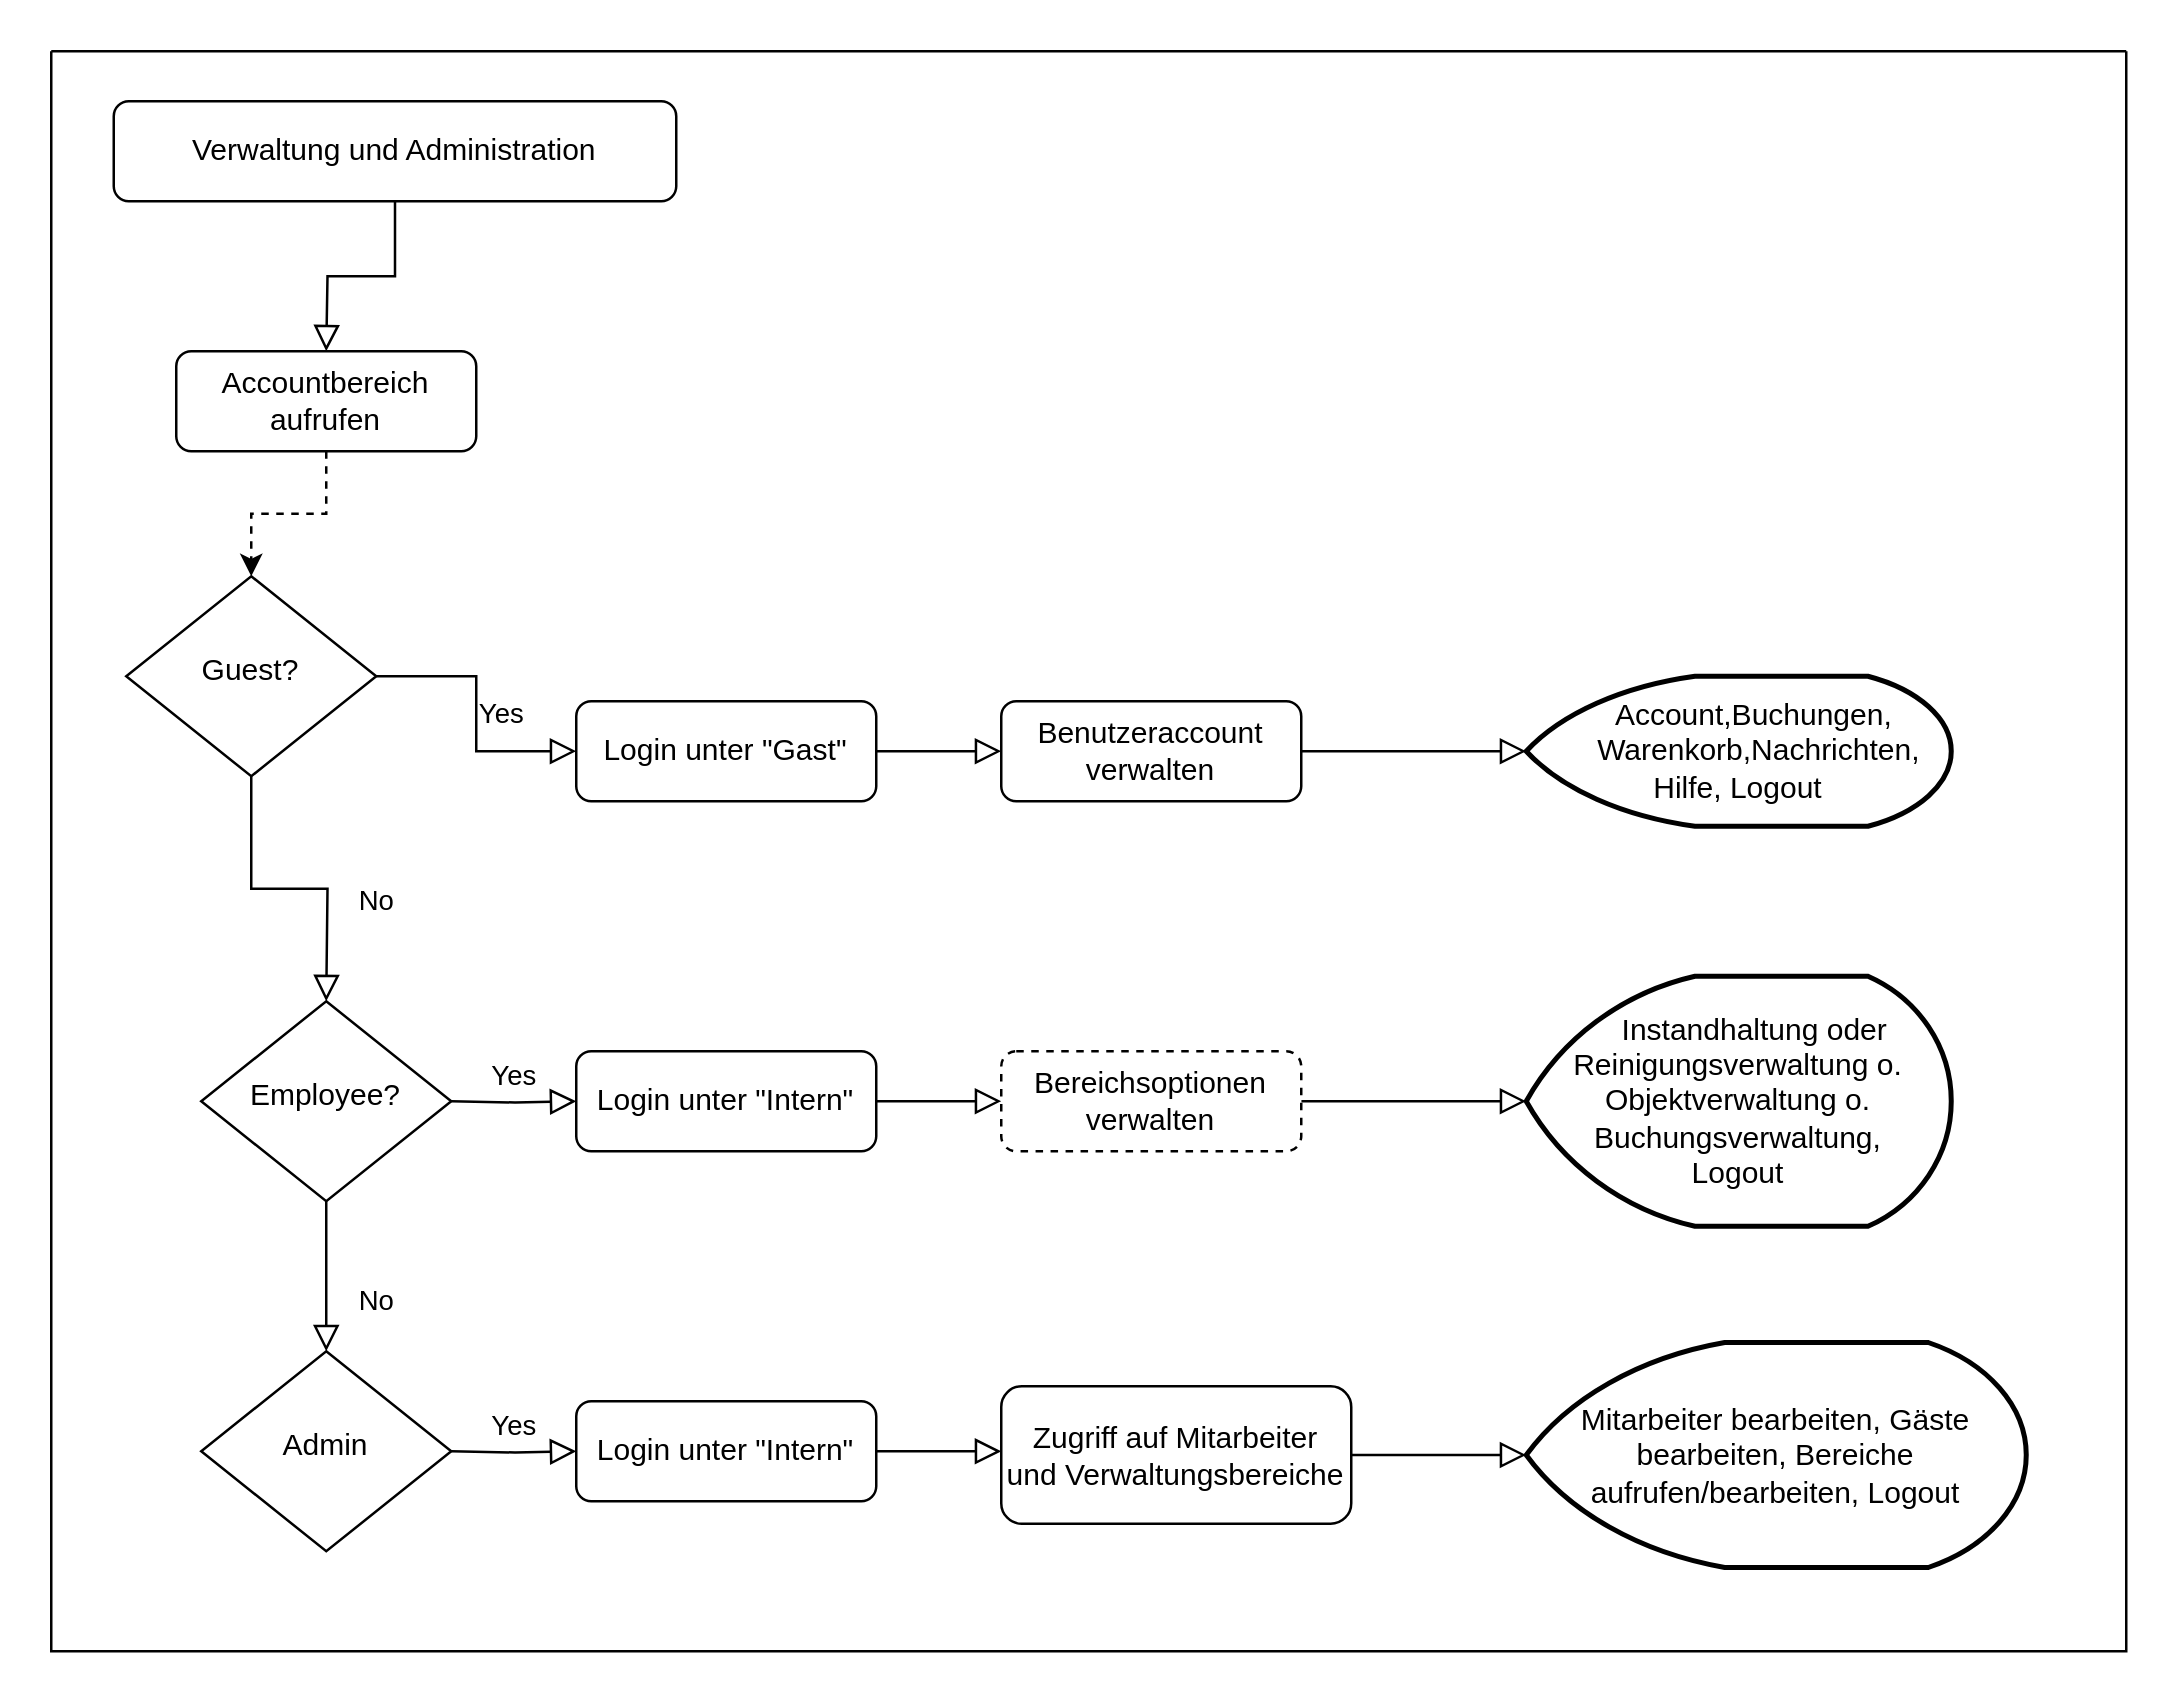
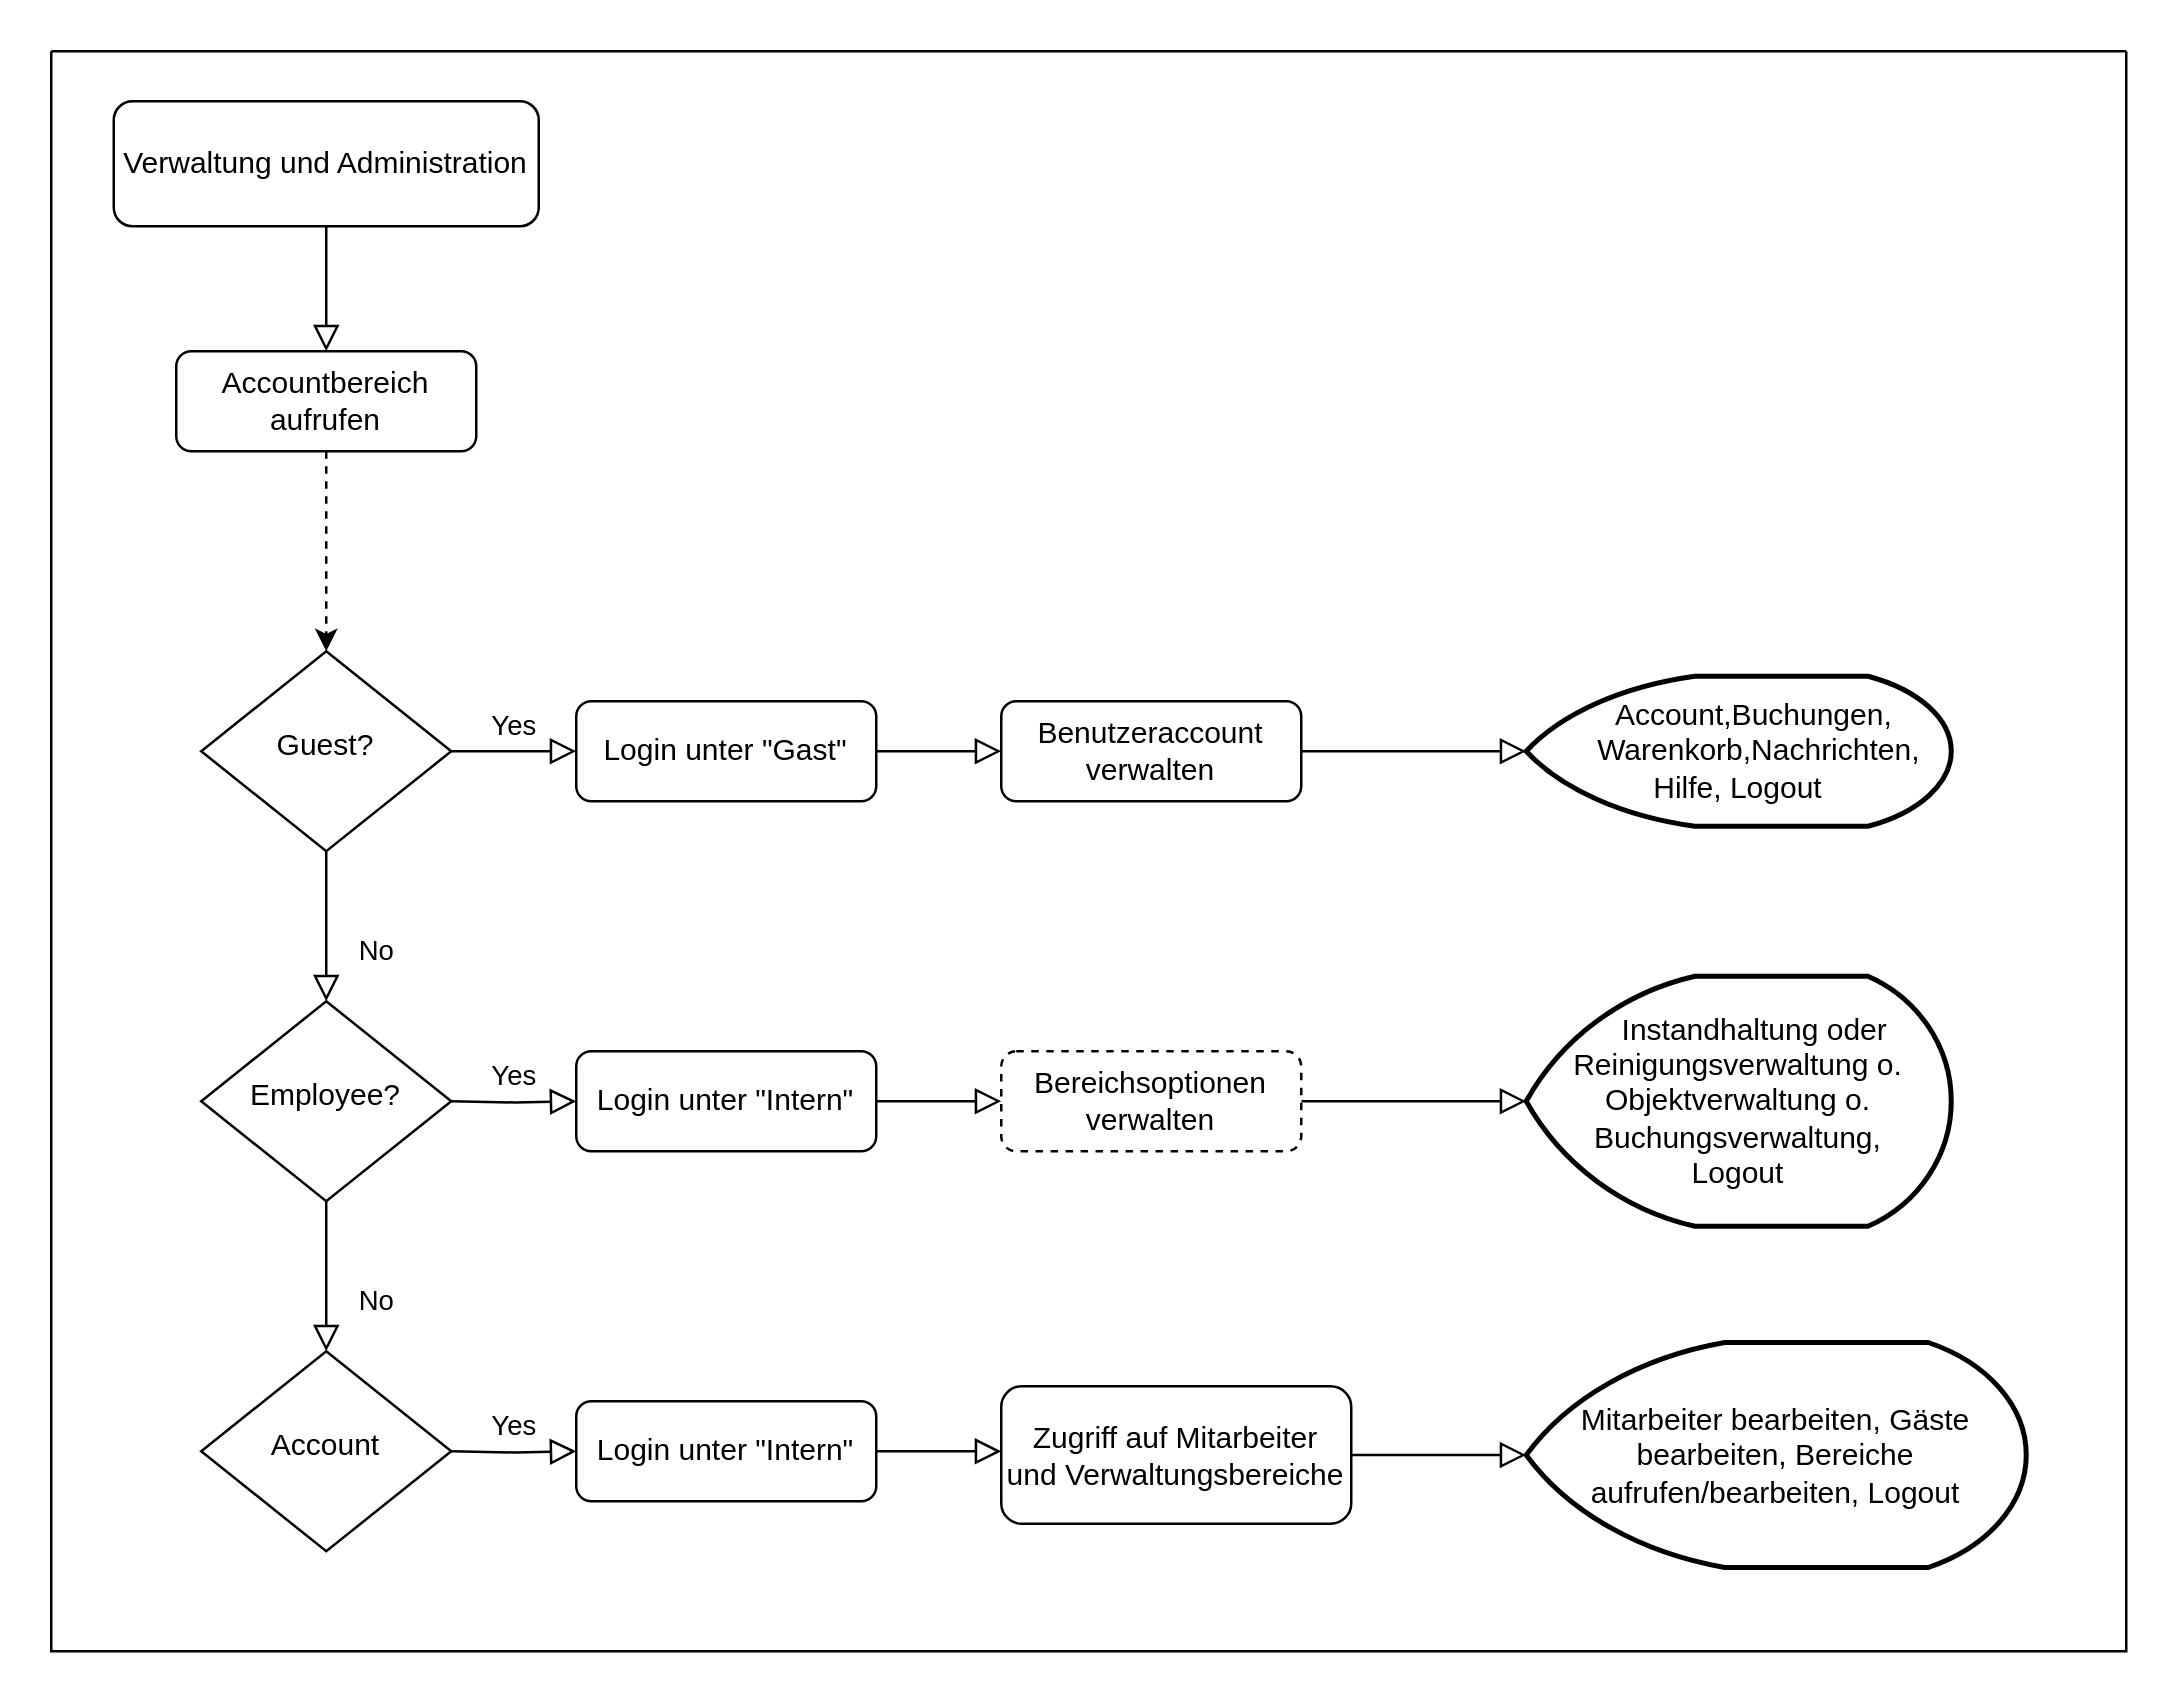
node "Verwaltung und Administration": size 563x100 -> 425x125
node "Guest?": moved (251, 676) -> (326, 751)
node "Admin": label "Admin" -> "Account"
